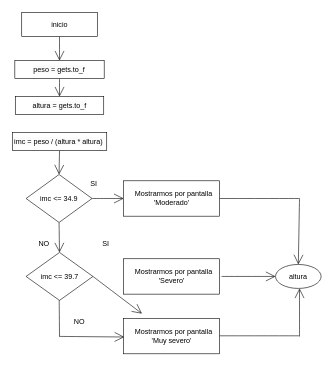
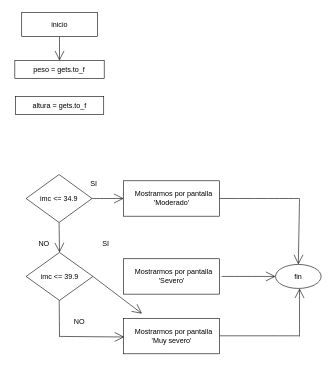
edge "peso = gets.to_f" -> "altura = gets.to_f": removed
node "imc = peso / (altura * altura)": removed
edge "imc = peso / (altura * altura)" -> "imc <= 34.9": removed
node "imc <= 39.7": label "imc <= 39.7" -> "imc <= 39.9"
node "altura": label "altura" -> "fin"
